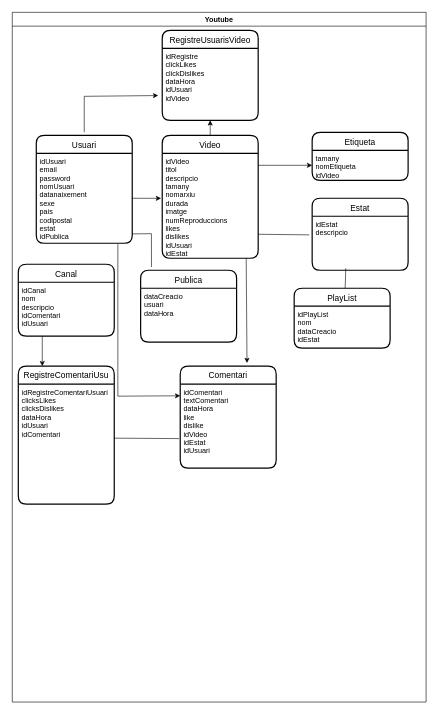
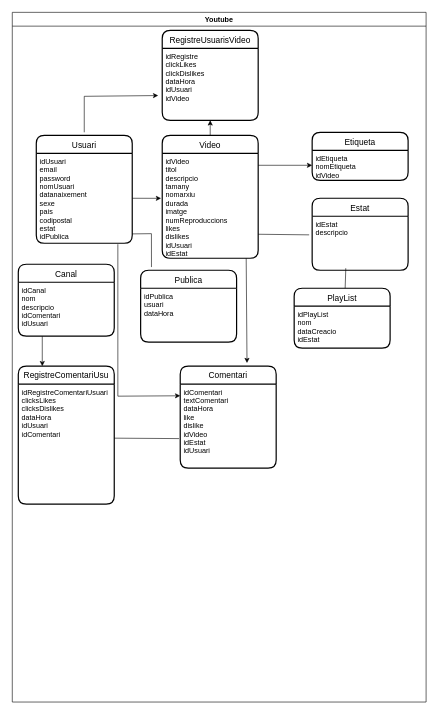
node "tamany nomEtiqueta idVideo": label "tamany nomEtiqueta idVideo" -> "idEtiqueta nomEtiqueta idVideo"
node "dataCreacio usuari dataHora": label "dataCreacio usuari dataHora" -> "idPublica usuari dataHora"
